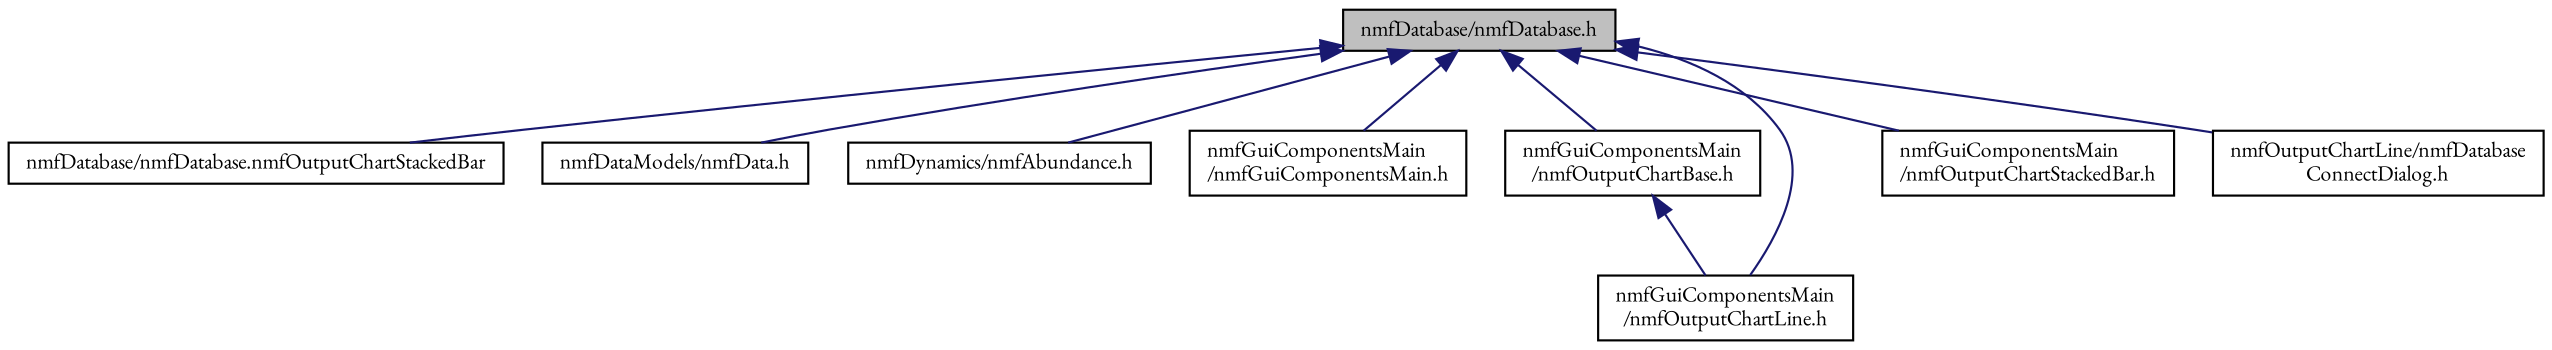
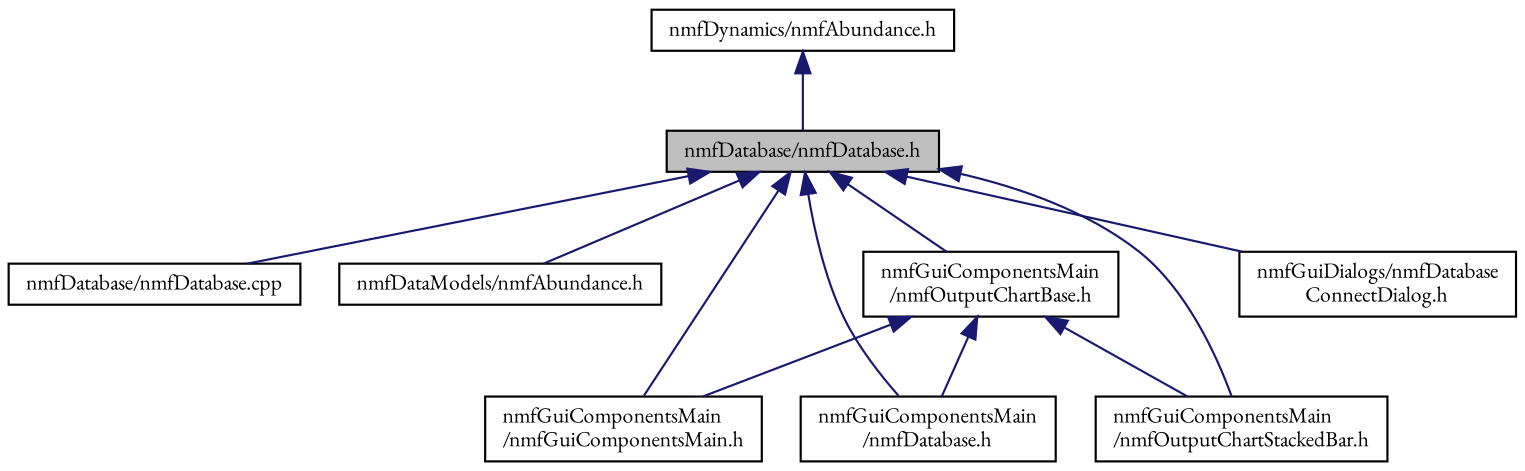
edge "nmfDynamics/nmfAbundance.h" -> "nmfDatabase/nmfDatabase.h": reversed
node "nmfDatabase/nmfDatabase.nmfOutputChartStackedBar": label "nmfDatabase/nmfDatabase.nmfOutputChartStackedBar" -> "nmfDatabase/nmfDatabase.cpp"
node "nmfDataModels/nmfData.h": label "nmfDataModels/nmfData.h" -> "nmfDataModels/nmfAbundance.h"
node "nmfOutputChartLine/nmfDatabase ConnectDialog.h": label "nmfOutputChartLine/nmfDatabase ConnectDialog.h" -> "nmfGuiDialogs/nmfDatabase ConnectDialog.h"
node "nmfGuiComponentsMain /nmfOutputChartLine.h": label "nmfGuiComponentsMain /nmfOutputChartLine.h" -> "nmfGuiComponentsMain /nmfDatabase.h"
edge "nmfGuiComponentsMain /nmfGuiComponentsMain.h" -> "nmfGuiComponentsMain /nmfOutputChartBase.h": added
edge "nmfGuiComponentsMain /nmfOutputChartStackedBar.h" -> "nmfGuiComponentsMain /nmfOutputChartBase.h": added
